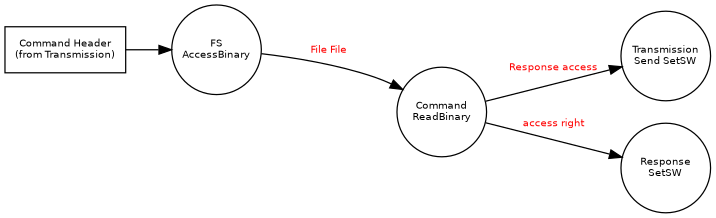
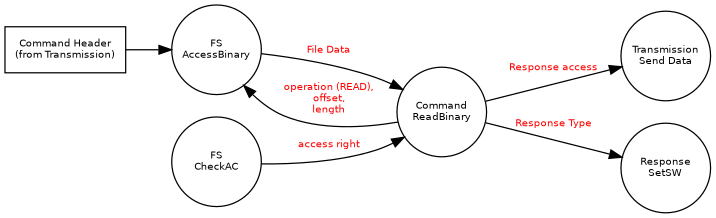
edge "FS AccessBinary" -> "Command ReadBinary": label "File File" -> "File Data"
node "Transmission Send SetSW": label "Transmission Send SetSW" -> "Transmission Send Data"
edge "Command ReadBinary" -> "Response SetSW": label "access right" -> "Response Type"
edge "Command ReadBinary" -> "FS AccessBinary": added, label "operation (READ), offset, length"
node "FS CheckAC": added
